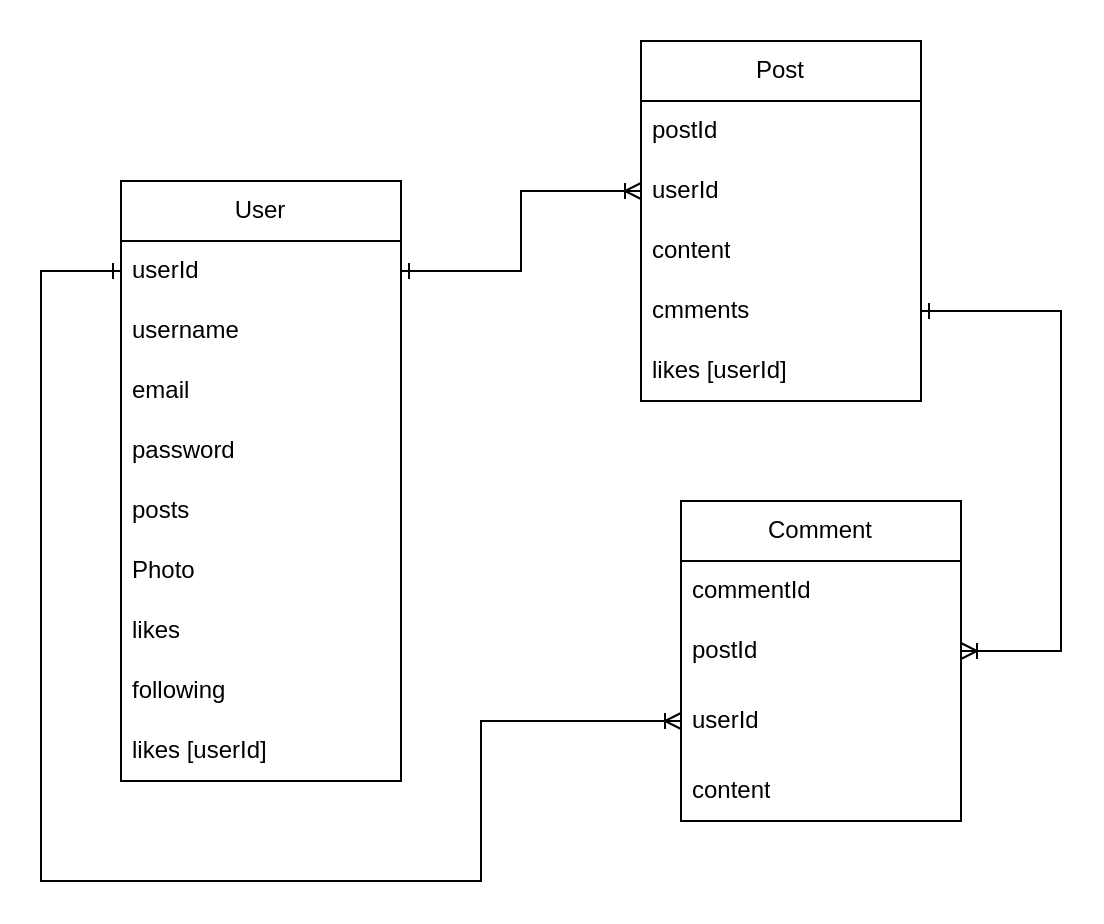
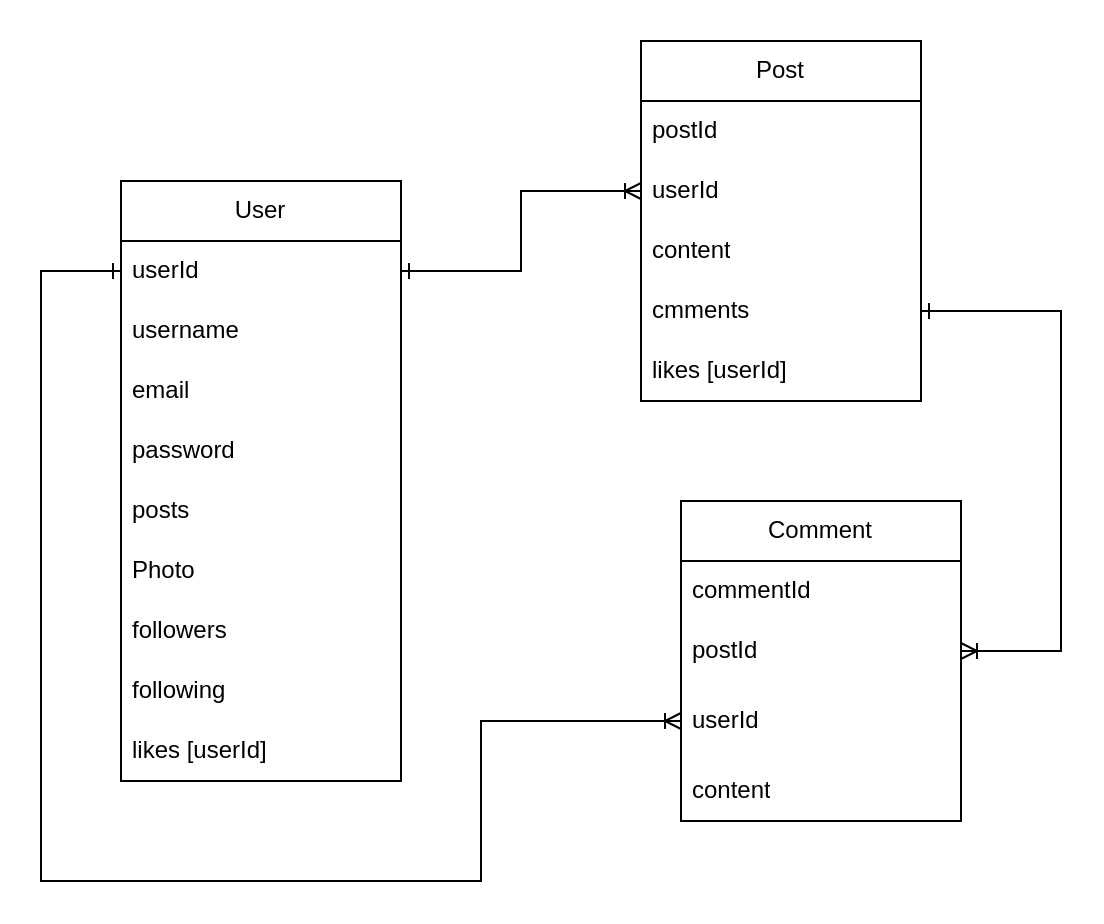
node "likes": label "likes" -> "followers"
